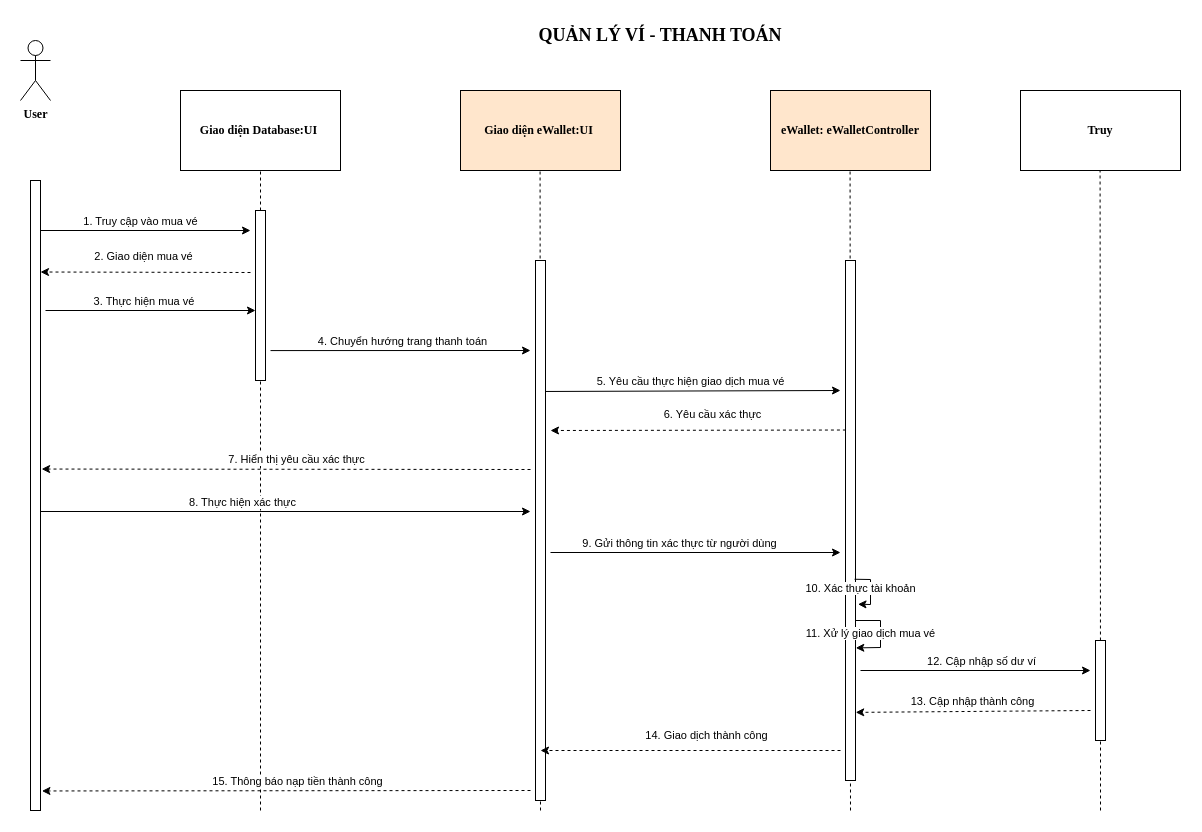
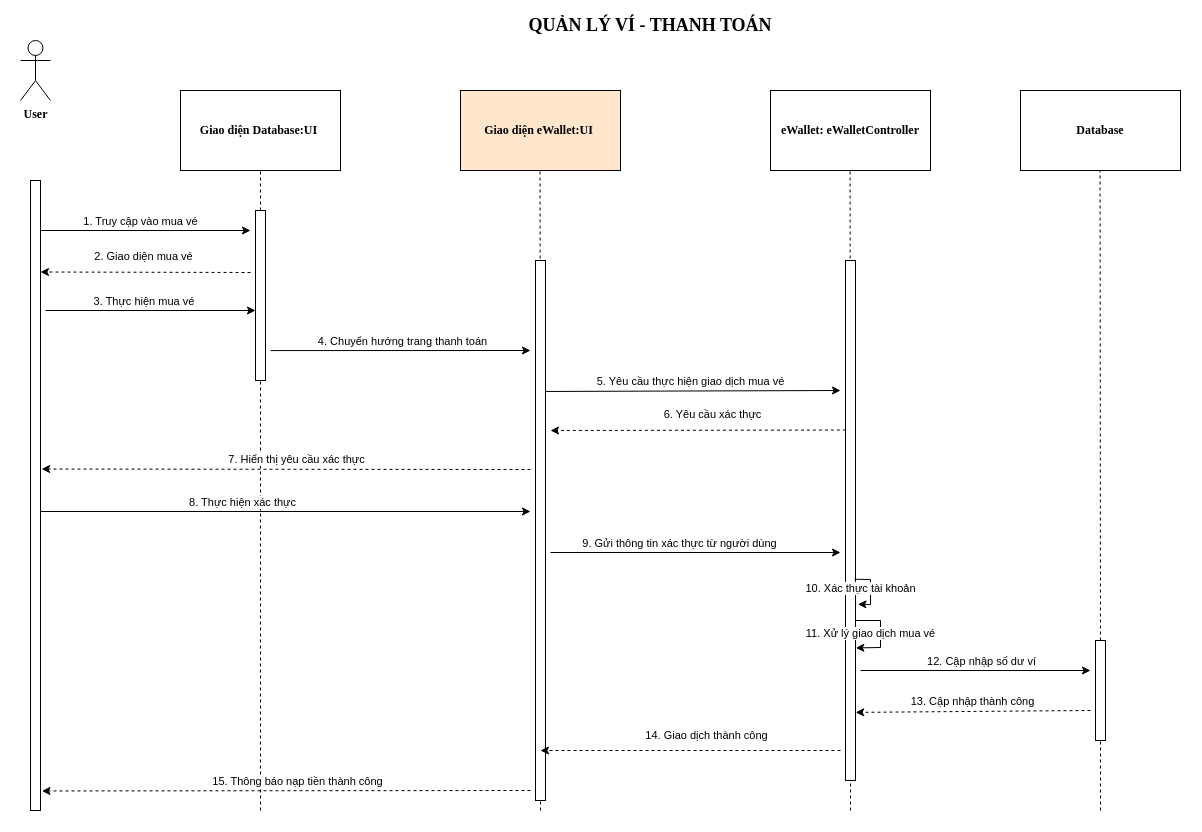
node "QUẢN LÝ VÍ - THANH TOÁN": moved (661, 36) -> (651, 26)
node "eWallet: eWalletController": fillcolor #ffe6cc -> #ffffff
node "Truy": label "Truy" -> "Database"
